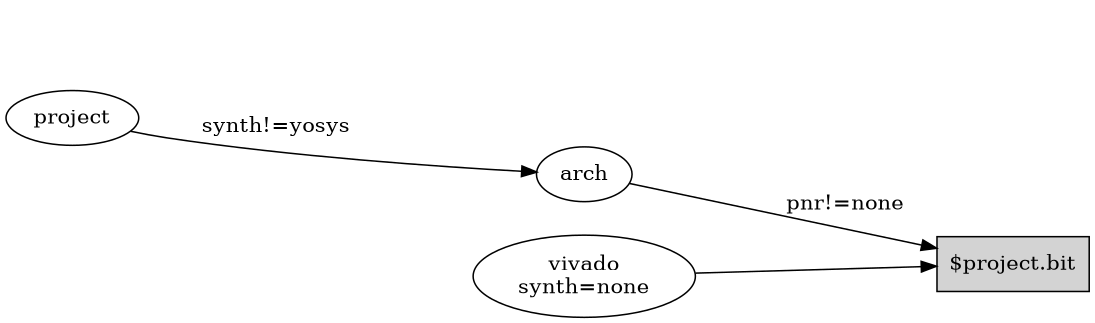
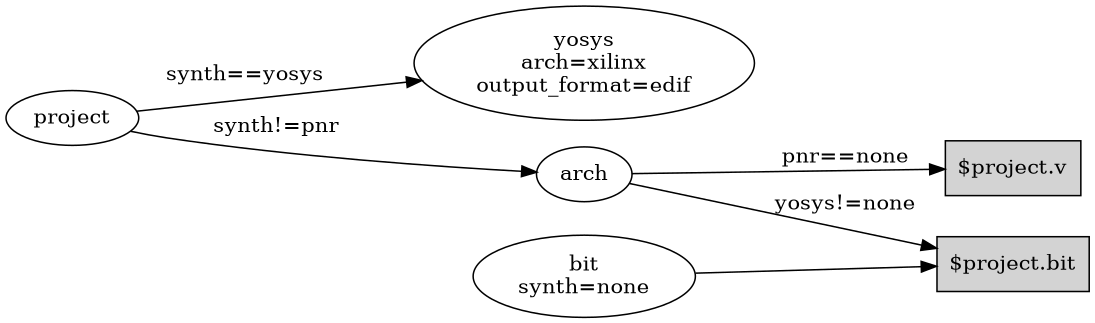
node "yosys arch=xilinx output_format=edif": added
edge "project" -> "arch": label "synth!=yosys" -> "synth!=pnr"
node "$project.v": added
edge "arch" -> "$project.bit": label "pnr!=none" -> "yosys!=none"
node "vivado synth=none": label "vivado synth=none" -> "bit synth=none"
